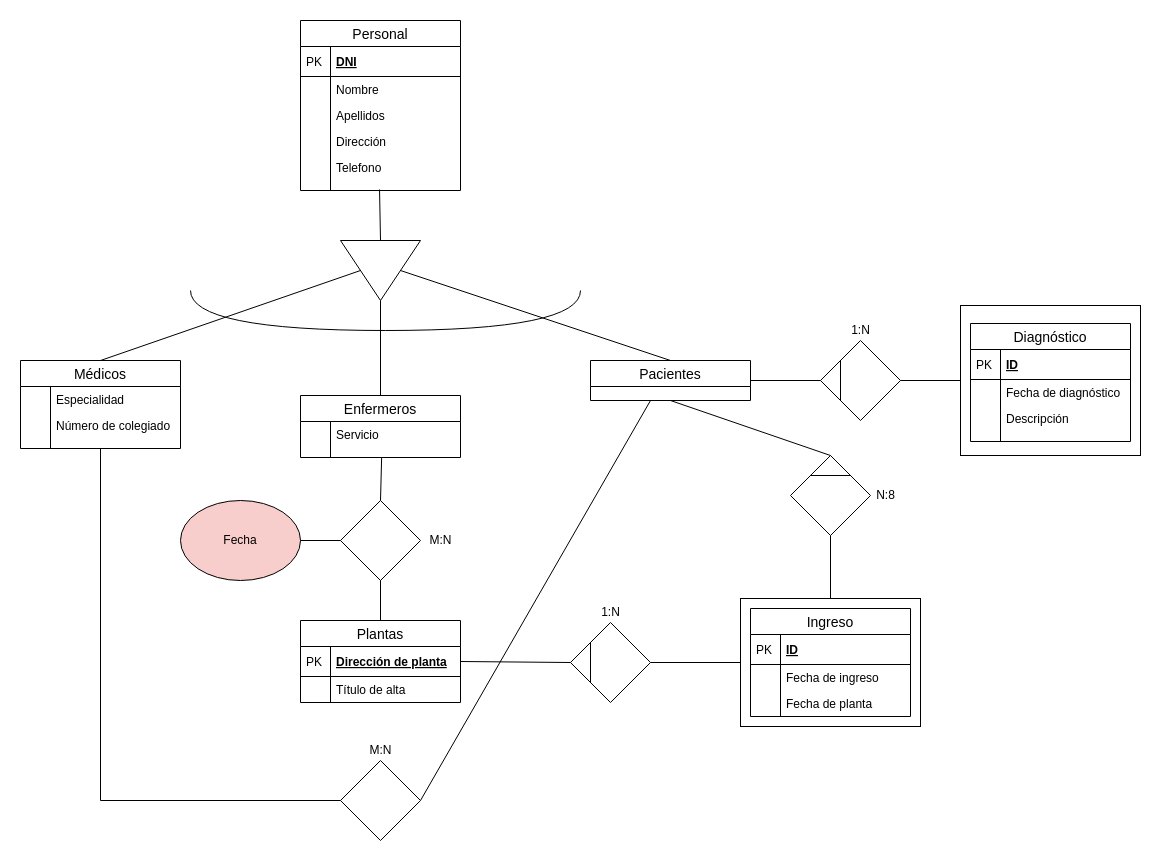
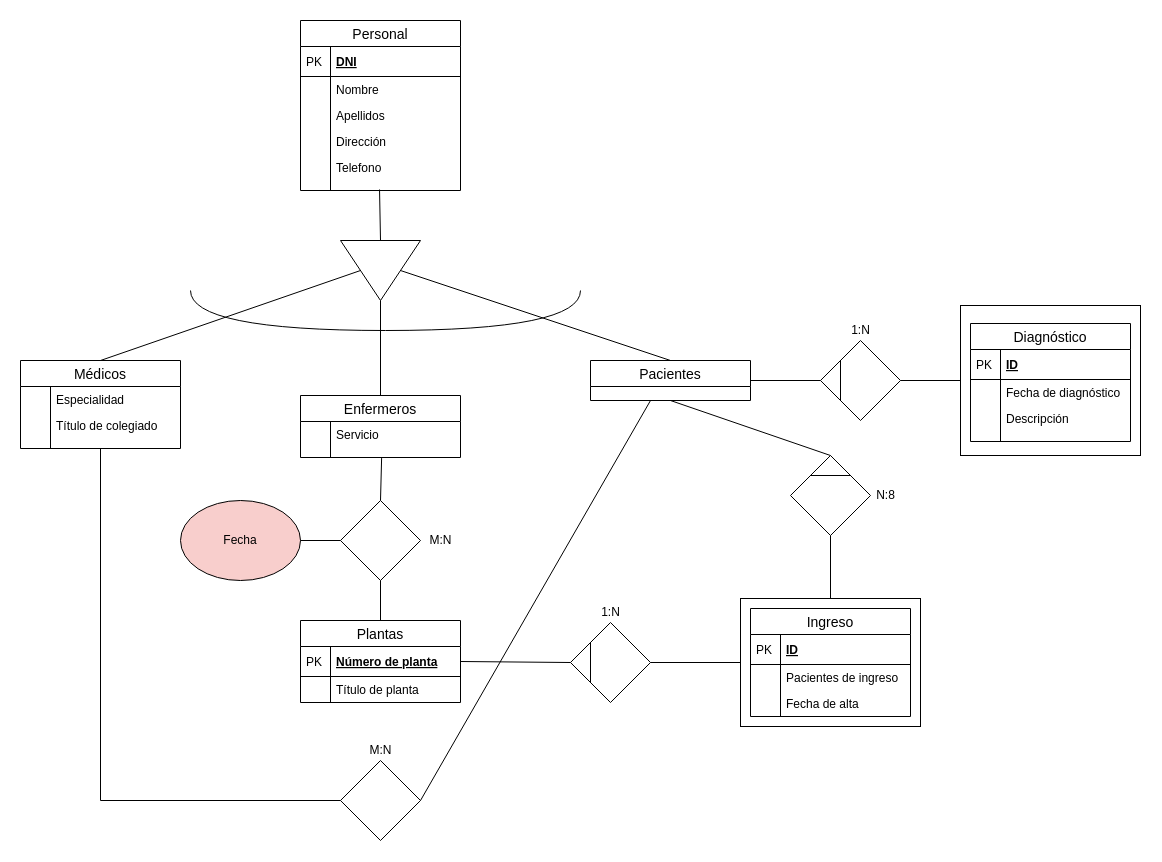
node "Número de colegiado": label "Número de colegiado" -> "Título de colegiado"
node "Dirección de planta": label "Dirección de planta" -> "Número de planta"
node "Fecha de ingreso": label "Fecha de ingreso" -> "Pacientes de ingreso"
node "Título de alta": label "Título de alta" -> "Título de planta"
node "Fecha de planta": label "Fecha de planta" -> "Fecha de alta"
